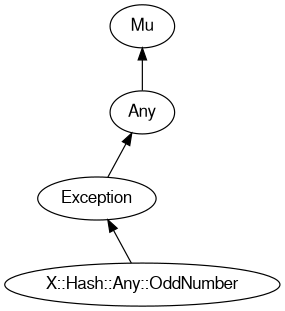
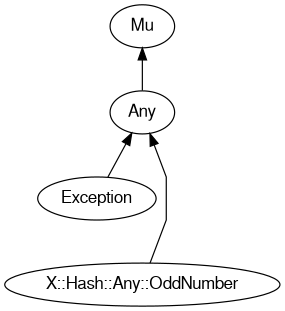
edge "X::Hash::Any::OddNumber" -> "Exception": now "X::Hash::Any::OddNumber" -> "Any"
